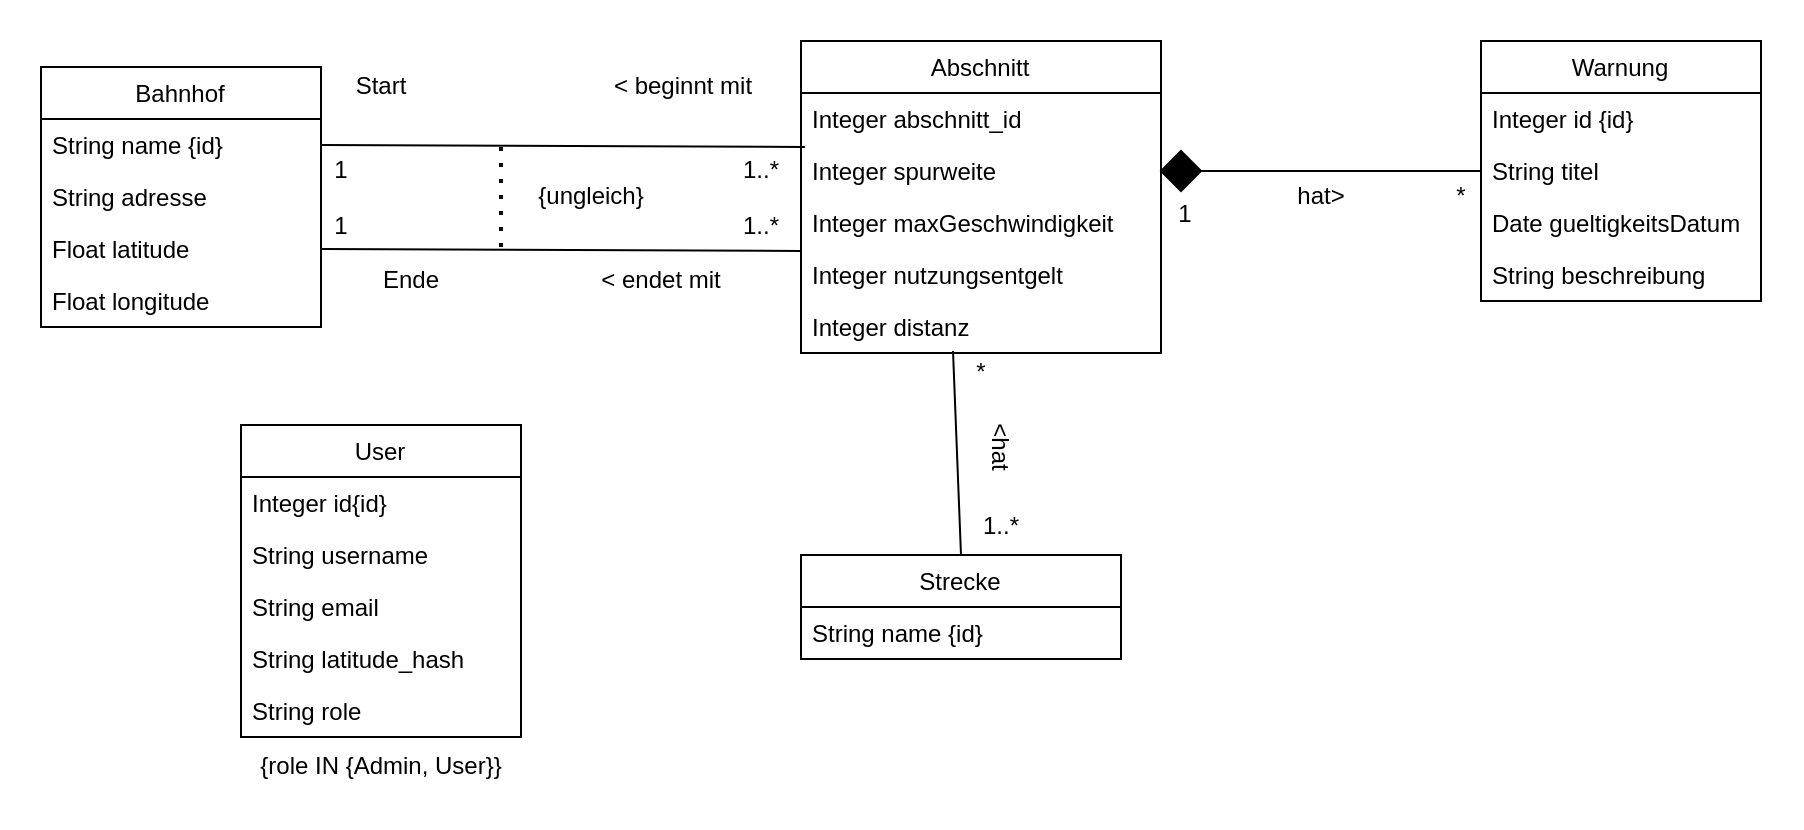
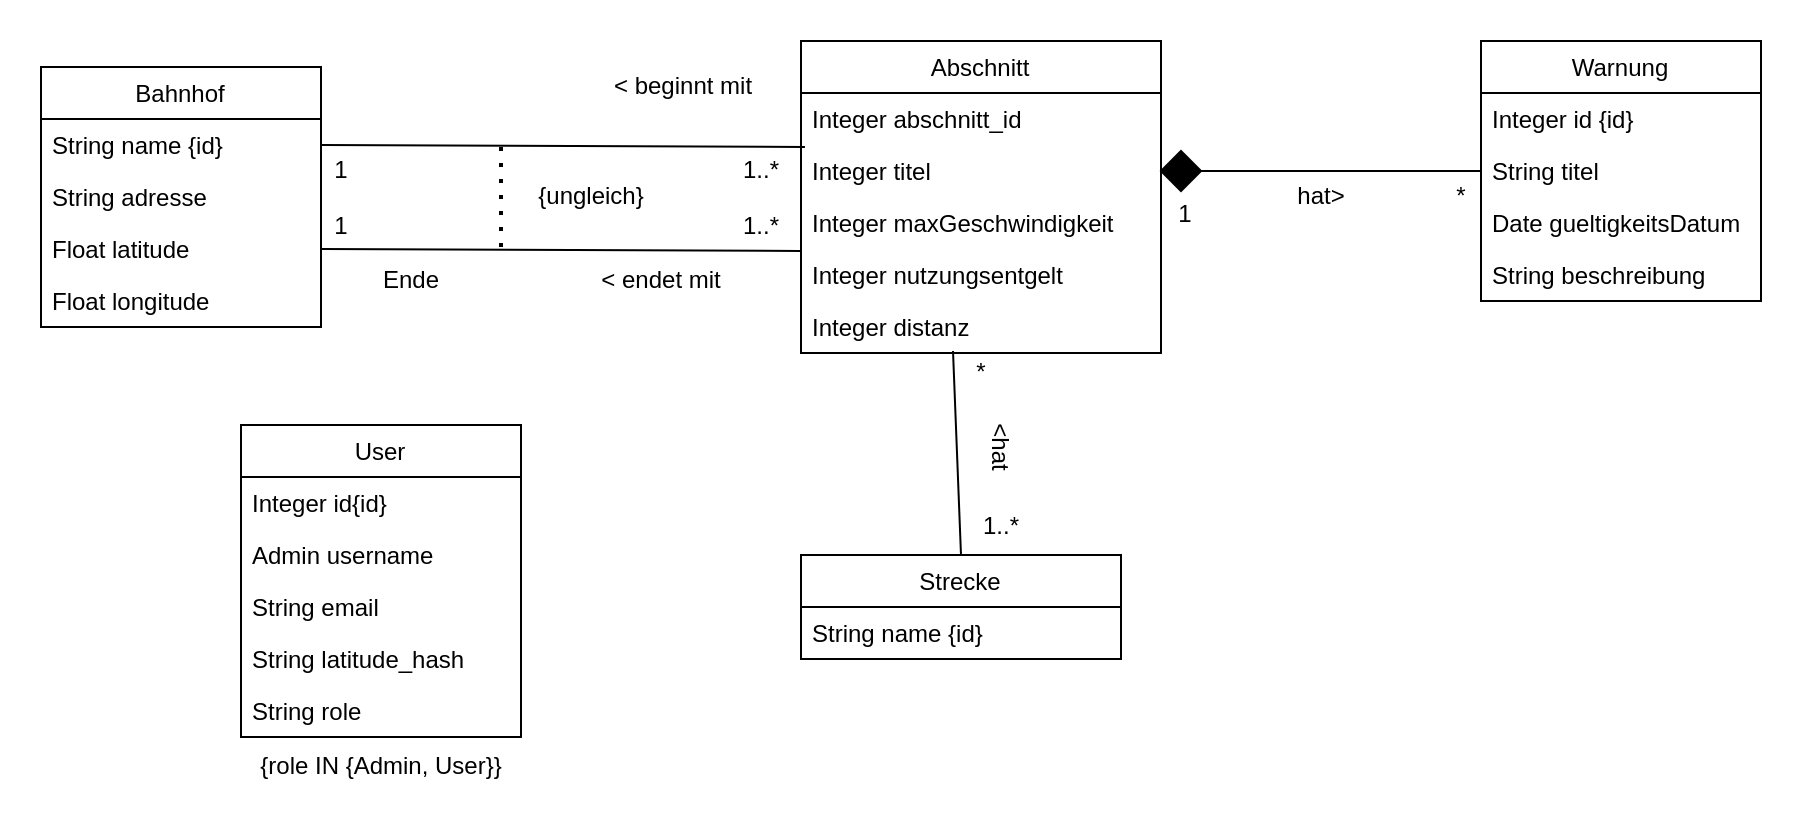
node "Start": removed
node "Integer spurweite": label "Integer spurweite" -> "Integer titel"
node "String username": label "String username" -> "Admin username"
